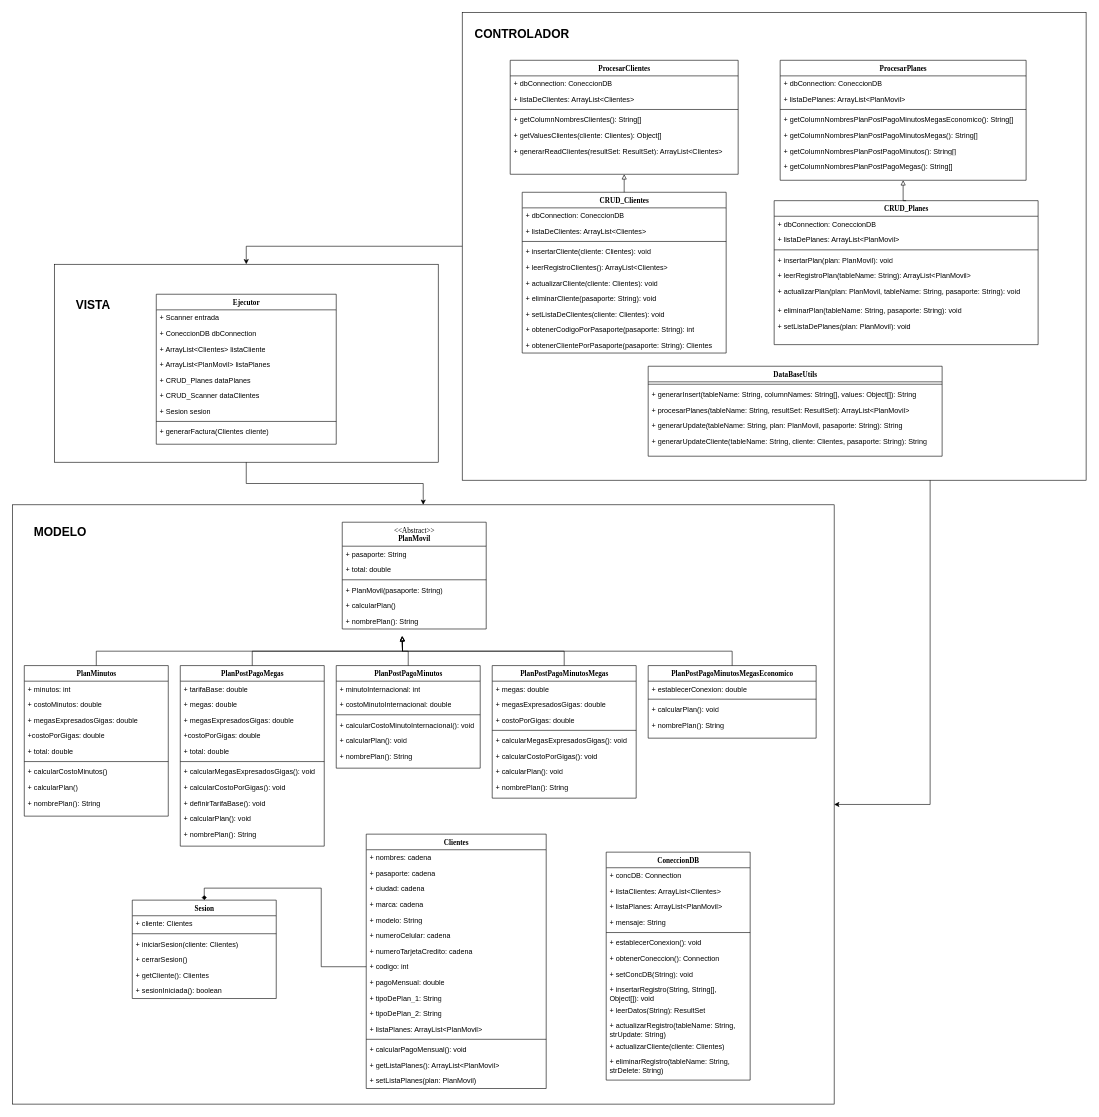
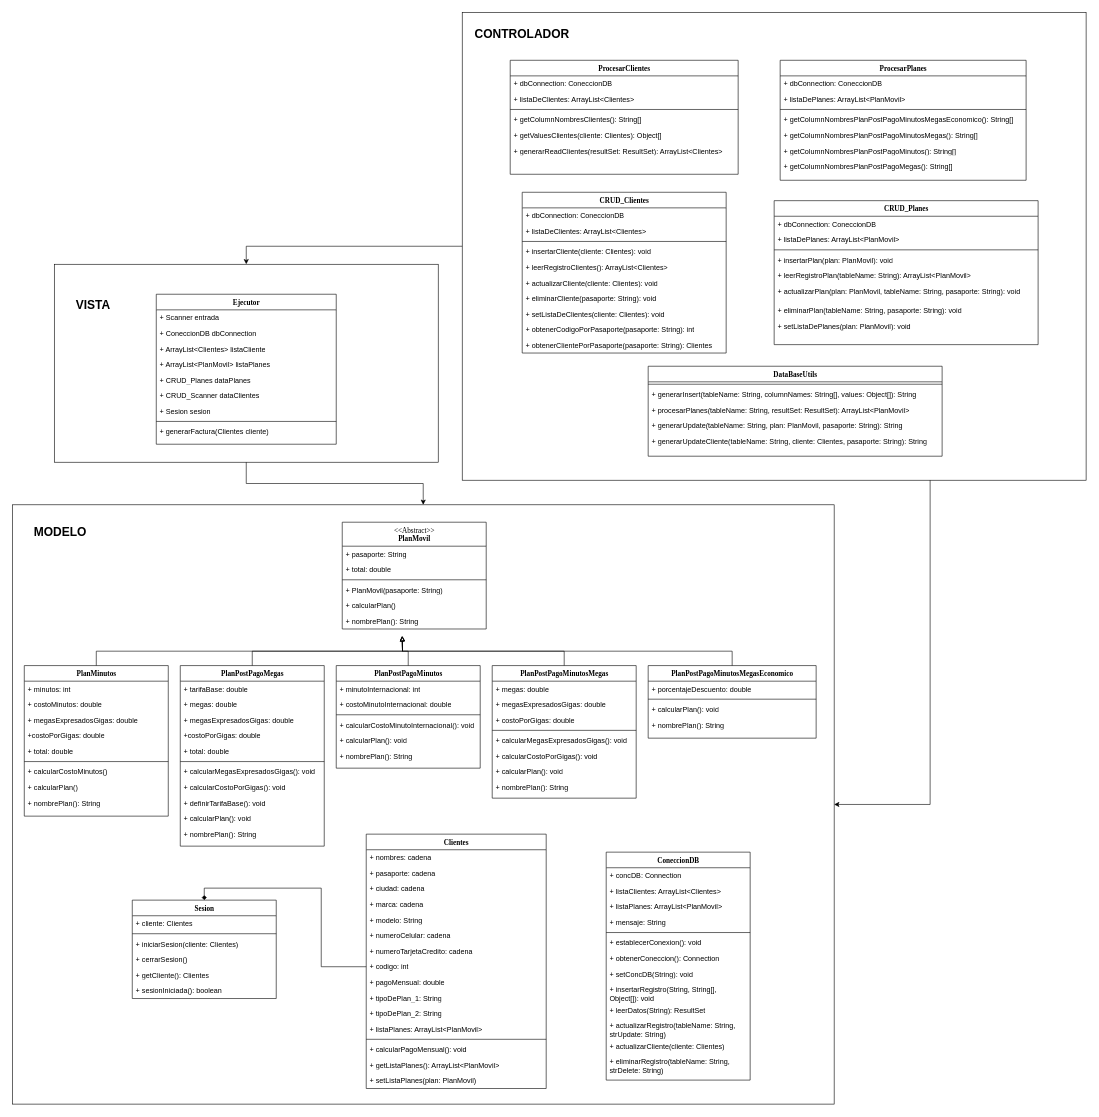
edge "CRUD_Clientes" -> "ProcesarClientes": removed
edge "CRUD_Planes" -> "ProcesarPlanes": removed
node "+ establecerConexion: double": label "+ establecerConexion: double" -> "+ porcentajeDescuento: double"
